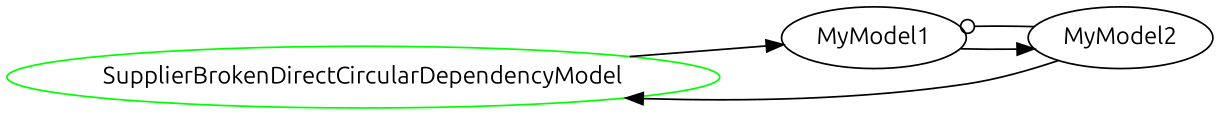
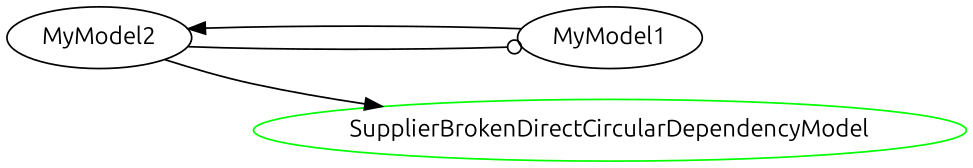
edge "SupplierBrokenDirectCircularDependencyModel" -> "MyModel1": removed
